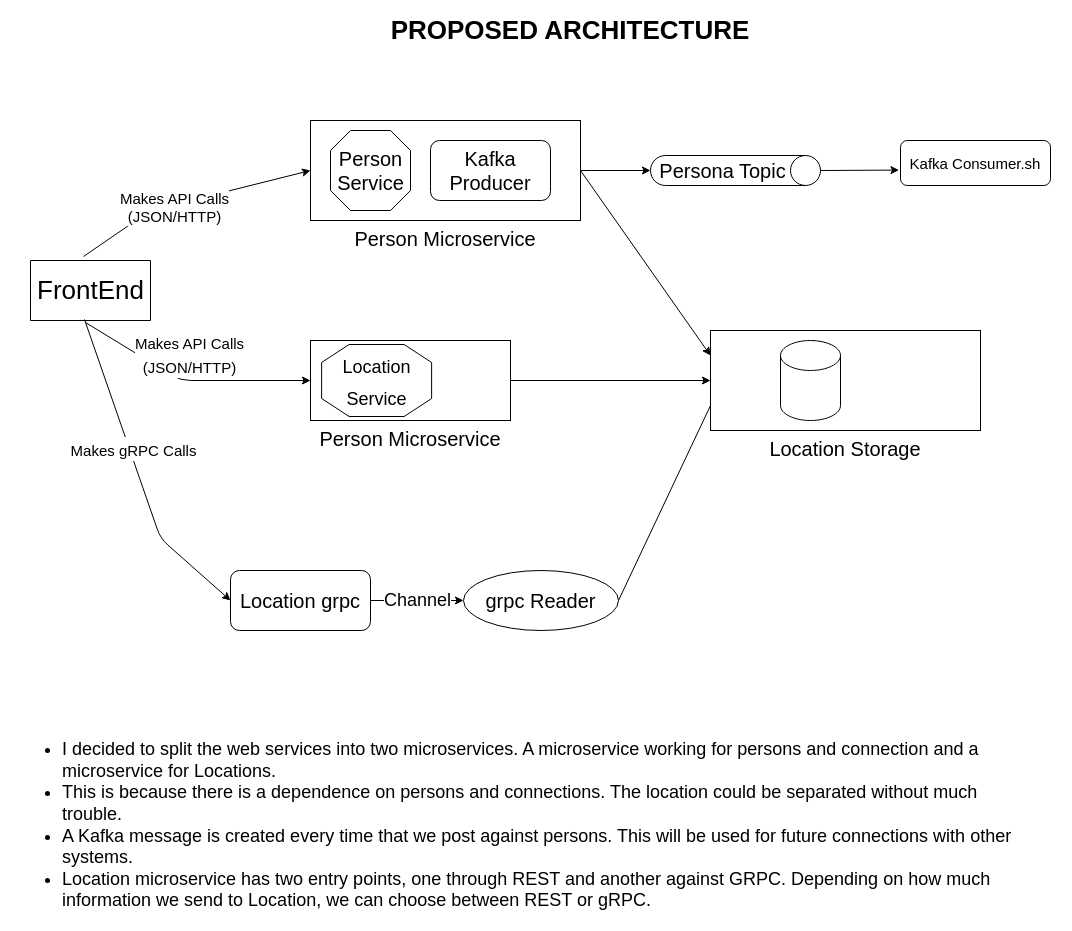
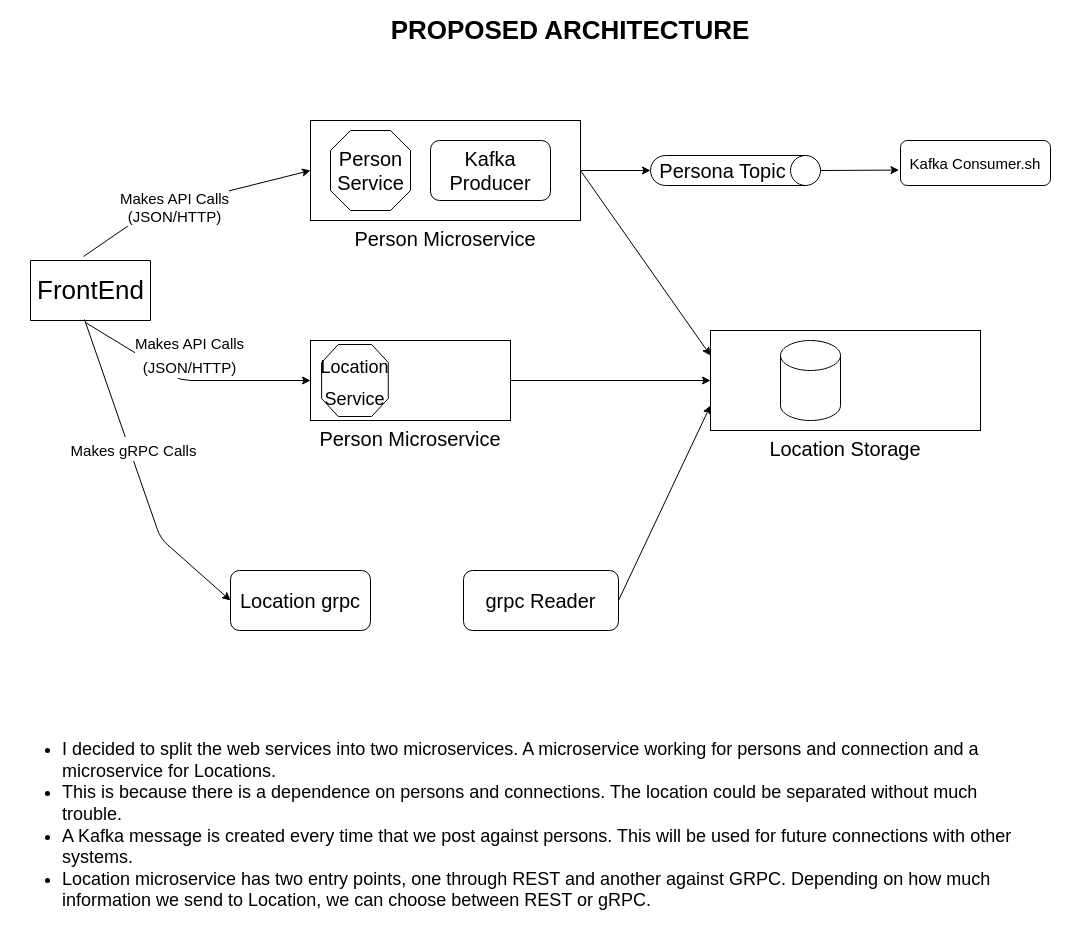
node "Location Service": size 110x72 -> 67x72
edge "Location Storage" -- "grpc Reader": arrowhead none -> classic
edge "Location grpc" -> "grpc Reader": removed, label "Channel"
node "grpc Reader": shape ellipse -> rounded rectangle
